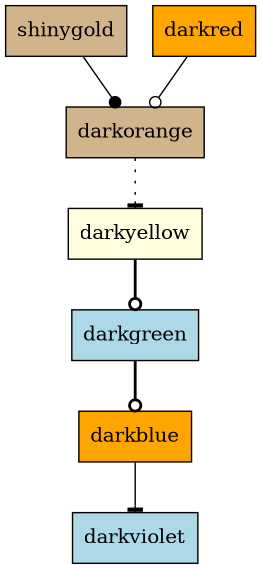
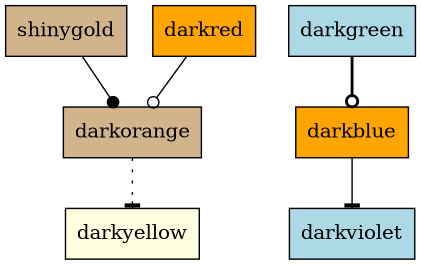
edge "darkyellow" -> "darkgreen": removed
